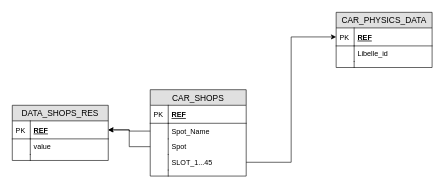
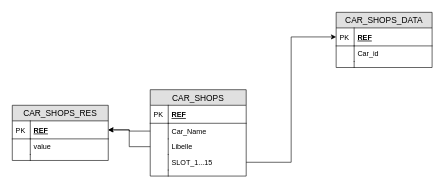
node "CAR_PHYSICS_DATA": label "CAR_PHYSICS_DATA" -> "CAR_SHOPS_DATA"
node "Libelle_id": label "Libelle_id" -> "Car_id"
node "DATA_SHOPS_RES": label "DATA_SHOPS_RES" -> "CAR_SHOPS_RES"
node "Spot_Name": label "Spot_Name" -> "Car_Name"
node "Spot": label "Spot" -> "Libelle"
node "SLOT_1...45": label "SLOT_1...45" -> "SLOT_1...15"
